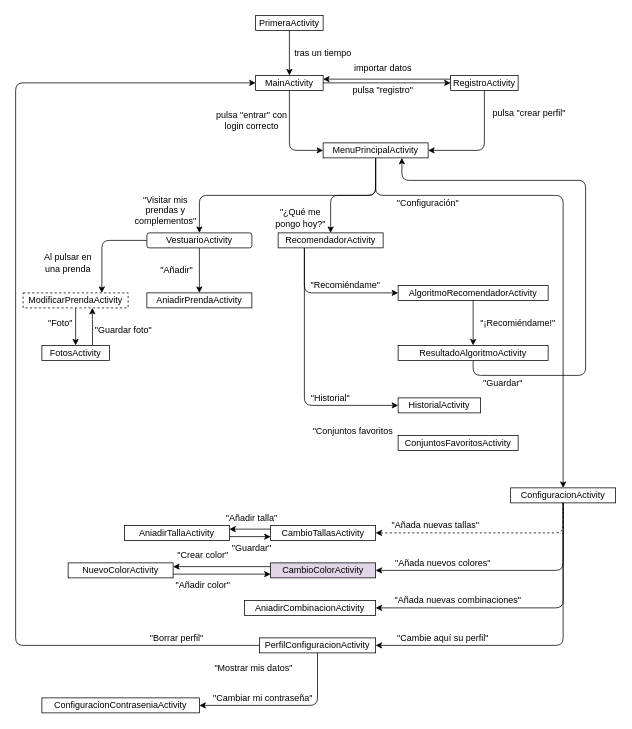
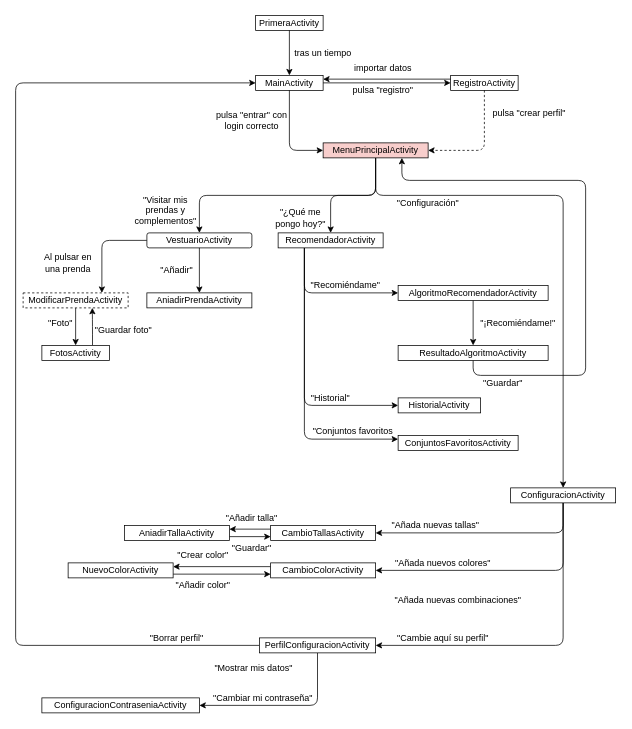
edge "RegistroActivity" -> "MenuPrincipalActivity": style solid -> dashed
node "MenuPrincipalActivity": fillcolor #ffffff -> #f8cecc
edge "RecomendadorActivity" -> "ConjuntosFavoritosActivity": added
edge "ConfiguracionActivity" -> "CambioTallasActivity": style dashed -> solid
node "CambioColorActivity": fillcolor #e1d5e7 -> #ffffff
node "AniadirCombinacionActivity": removed
edge "ConfiguracionActivity" -> "AniadirCombinacionActivity": removed
